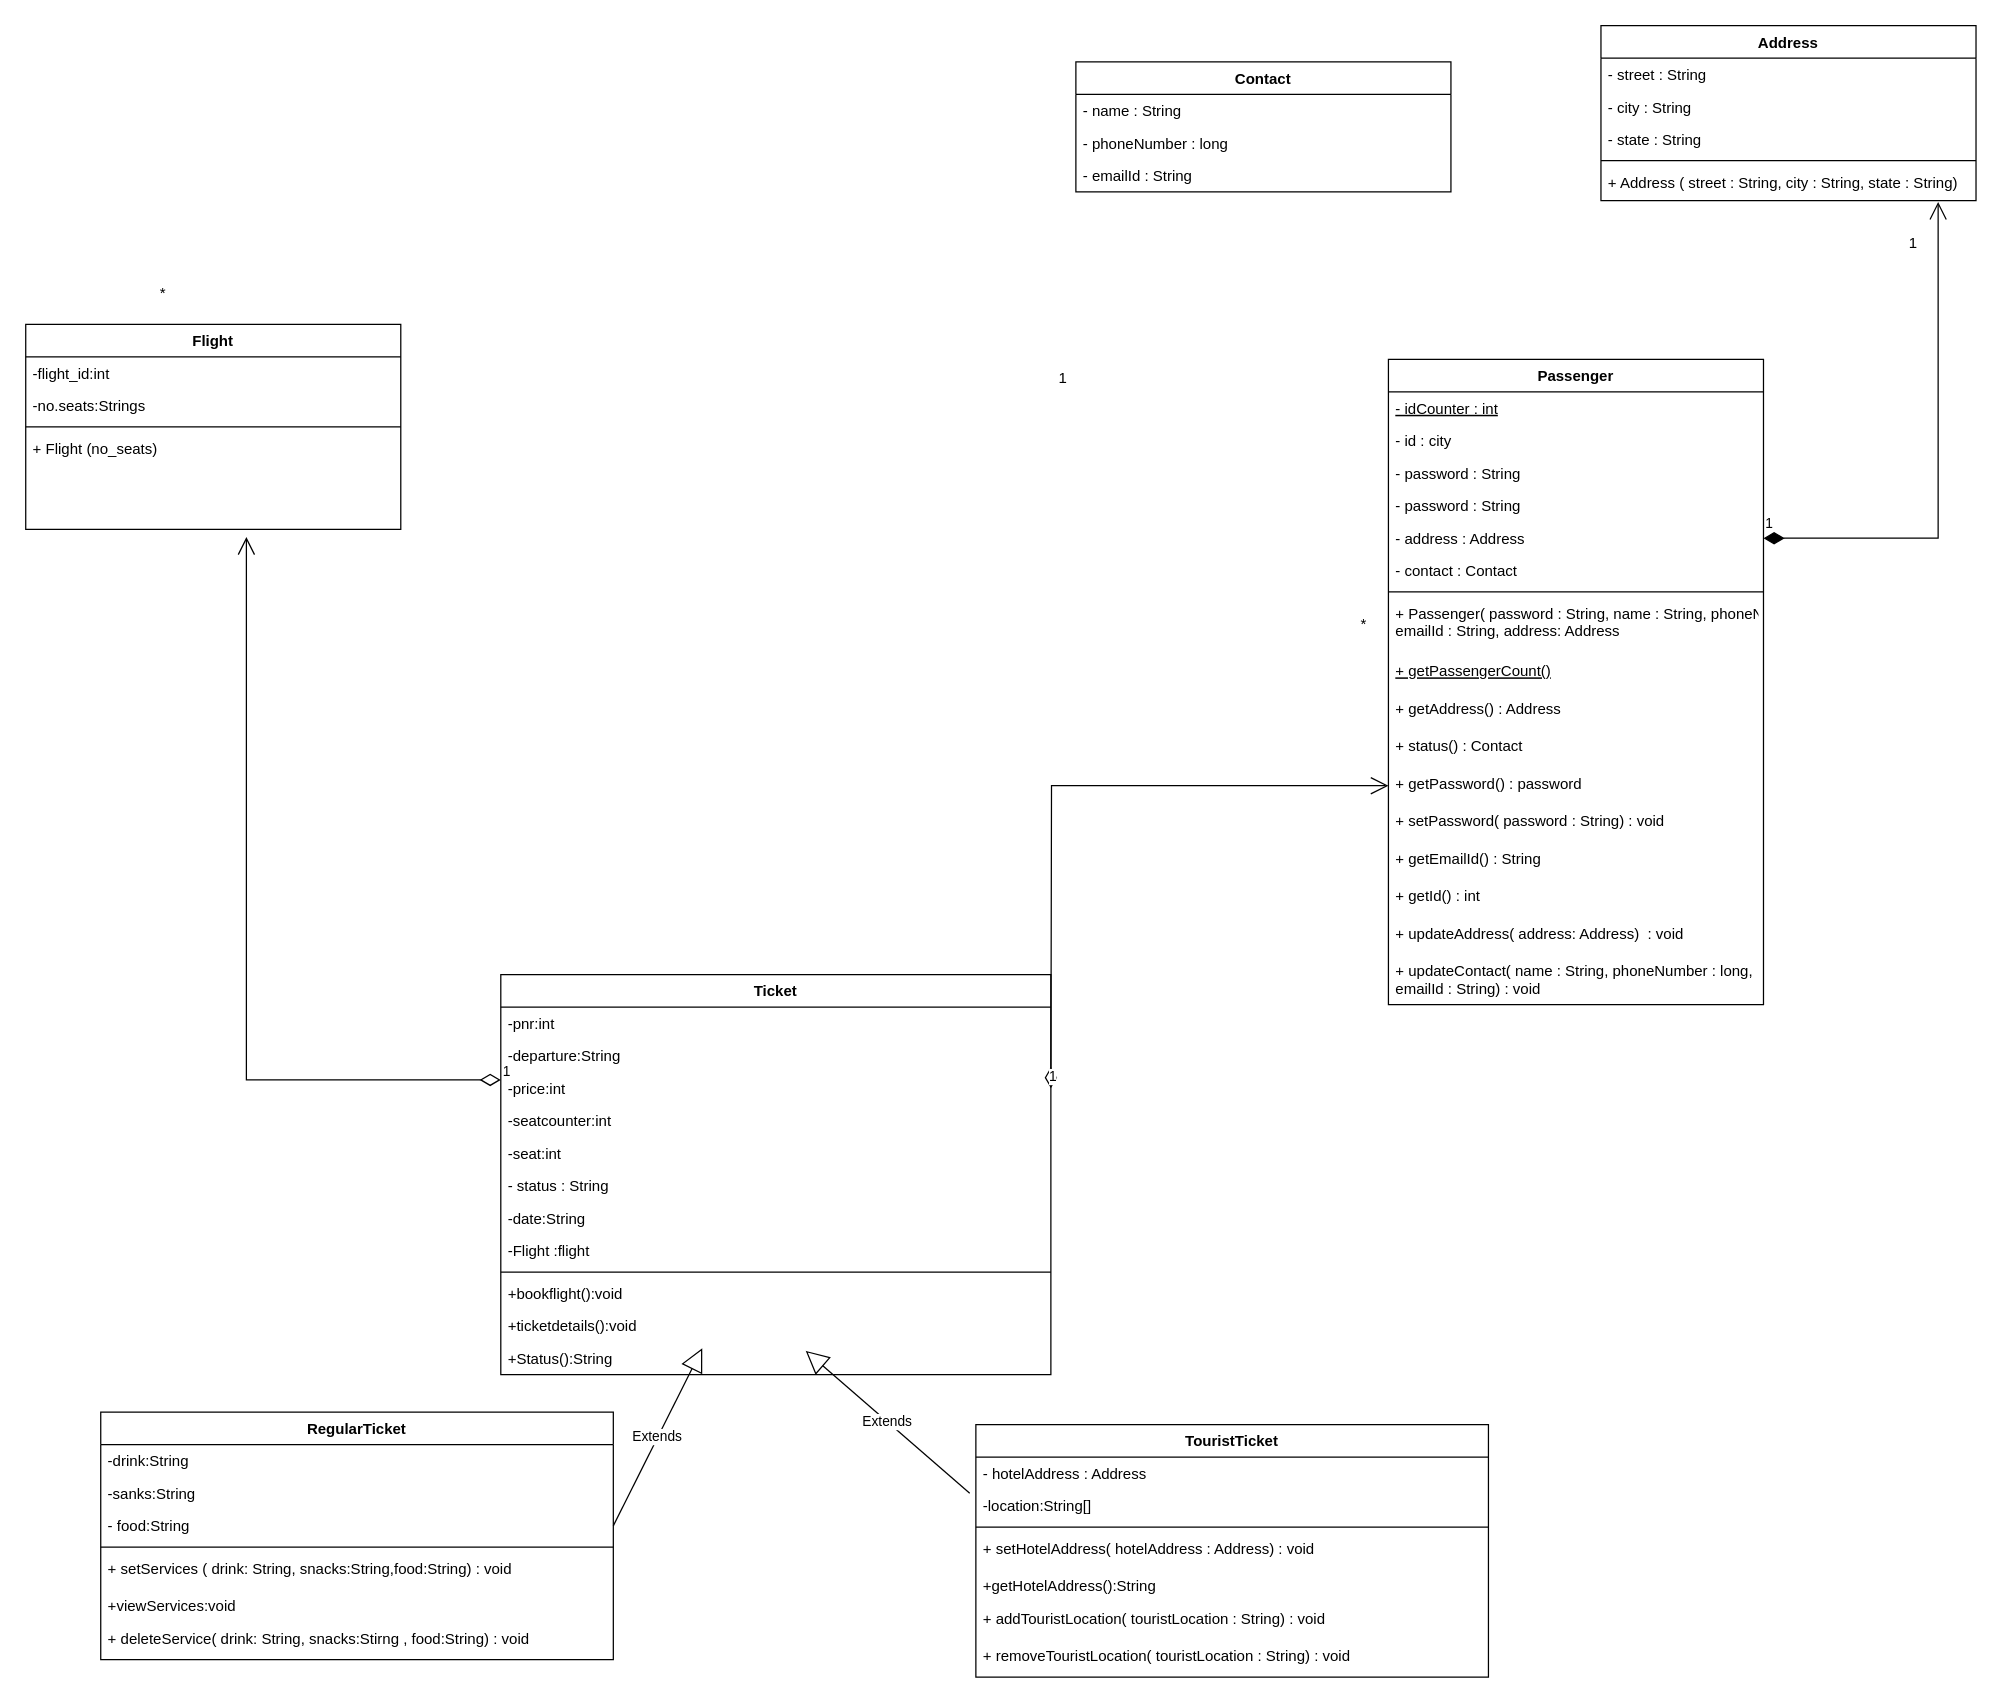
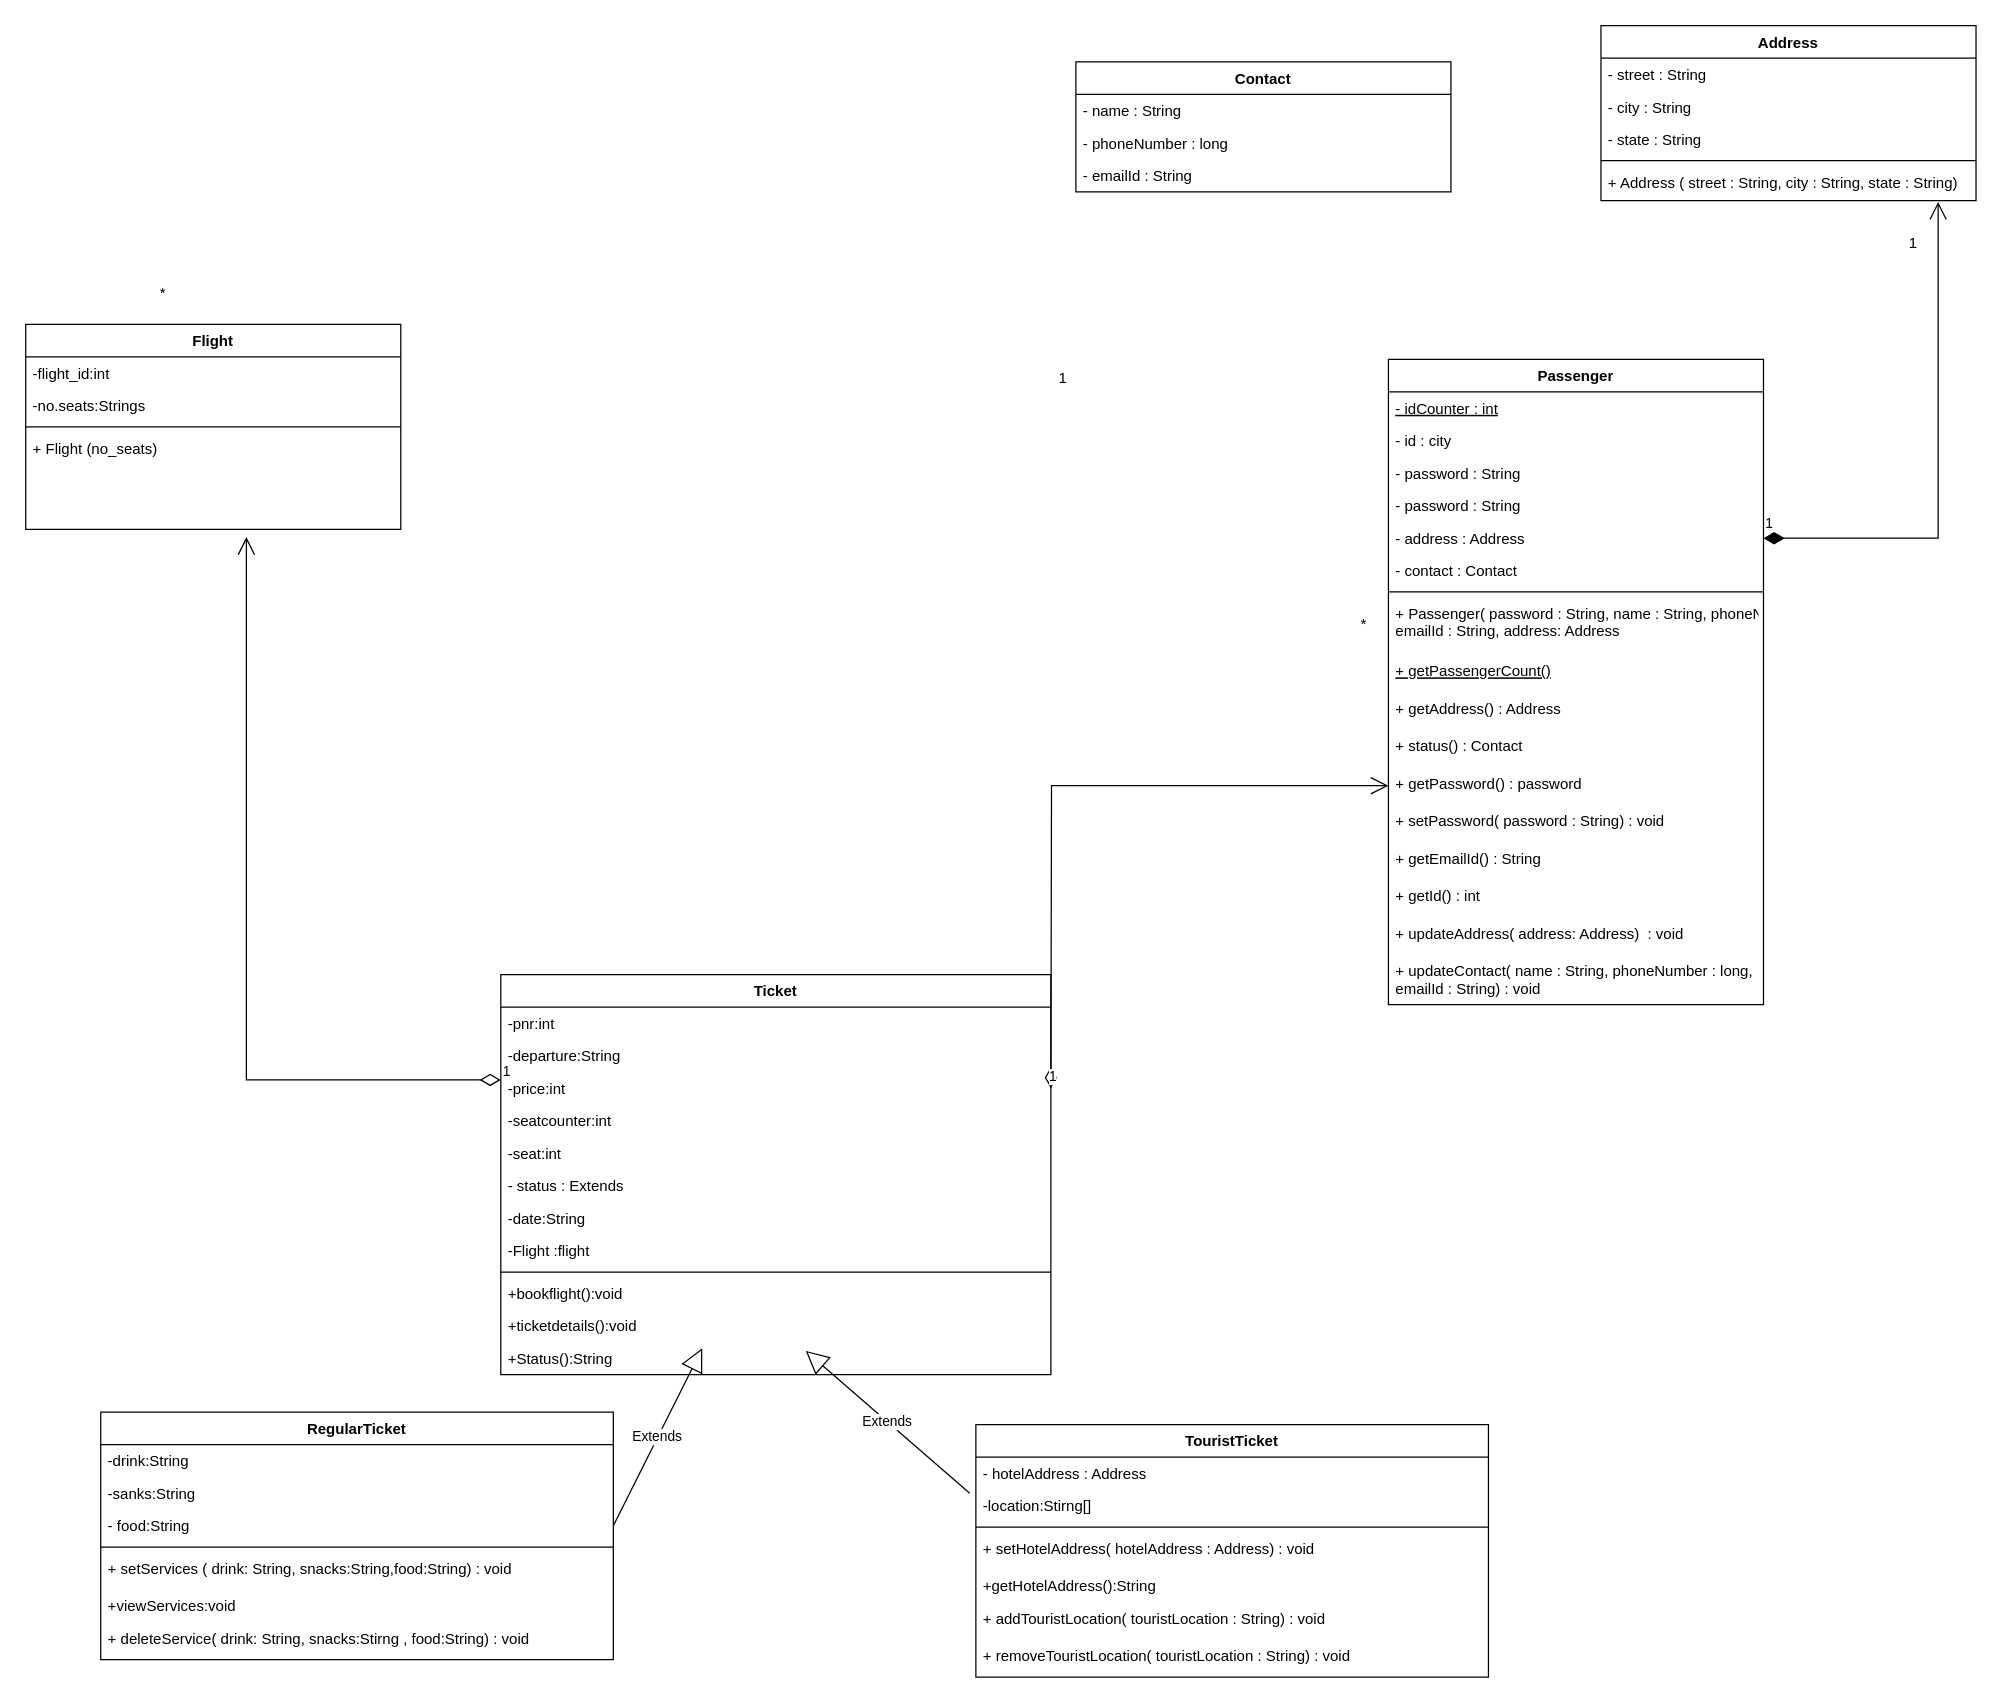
node "- status : String": label "- status : String" -> "- status : Extends"
node "-location:String[]": label "-location:String[]" -> "-location:Stirng[]"
